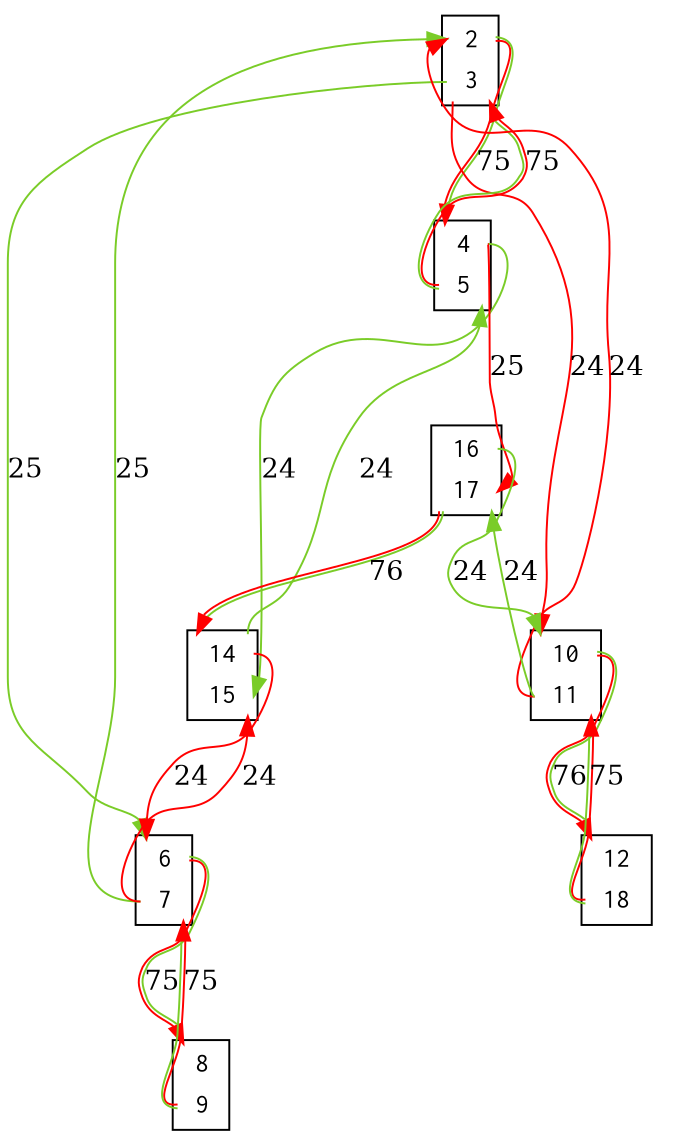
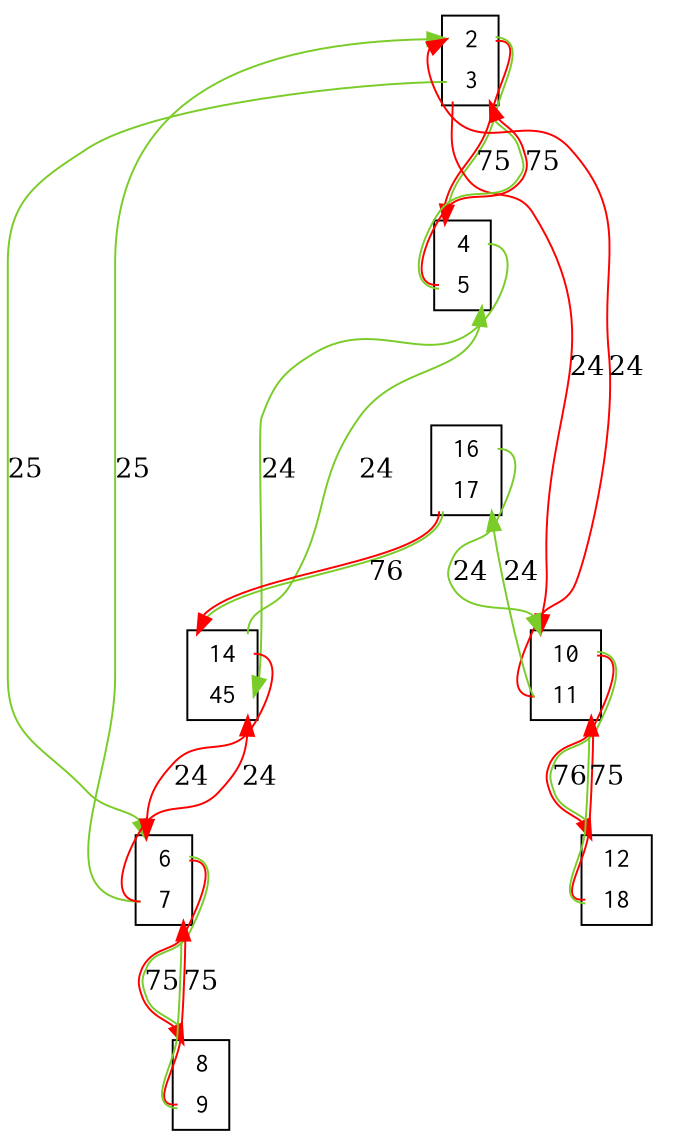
edge "4" -> "16": removed, label "25"
node "14": text "15" -> "45"
